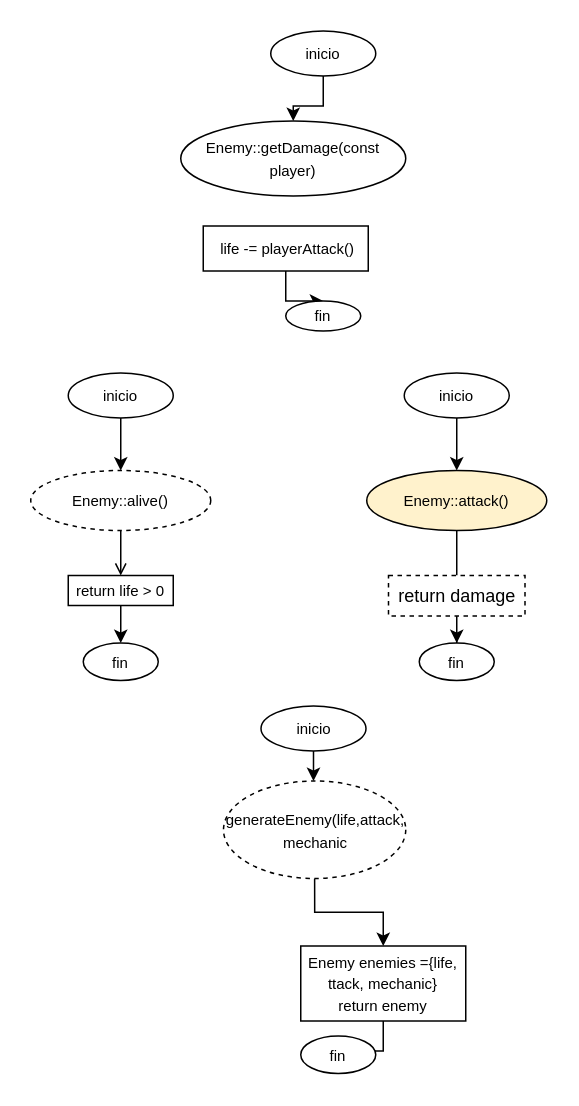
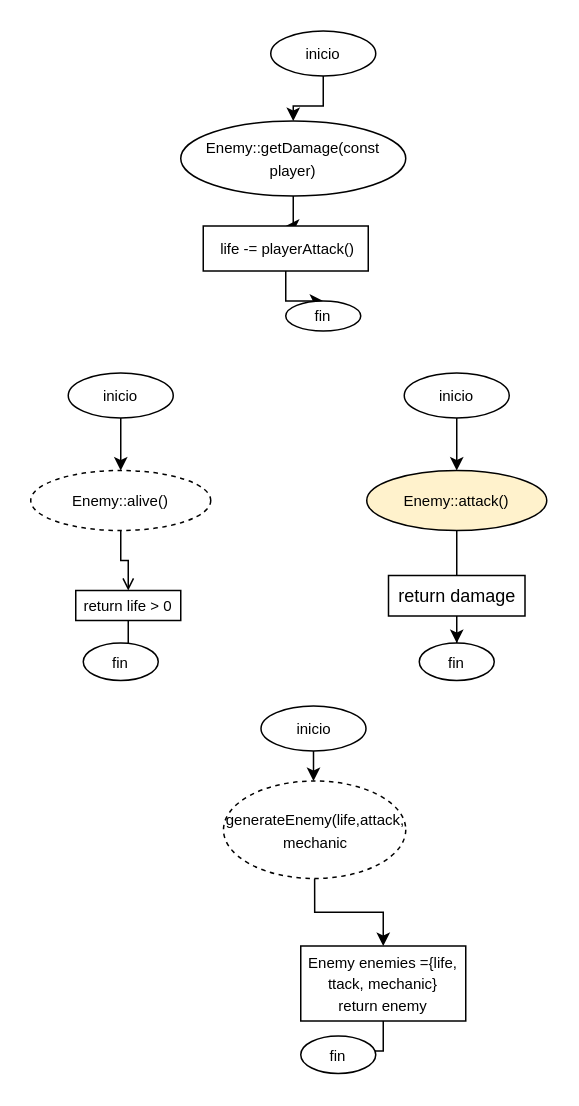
edge "Enemy::getDamage(const player)" -> "life -= playerAttack()": added
node "return life > 0": moved (121, 590) -> (128, 605)
node "return damage": style dashed -> solid
